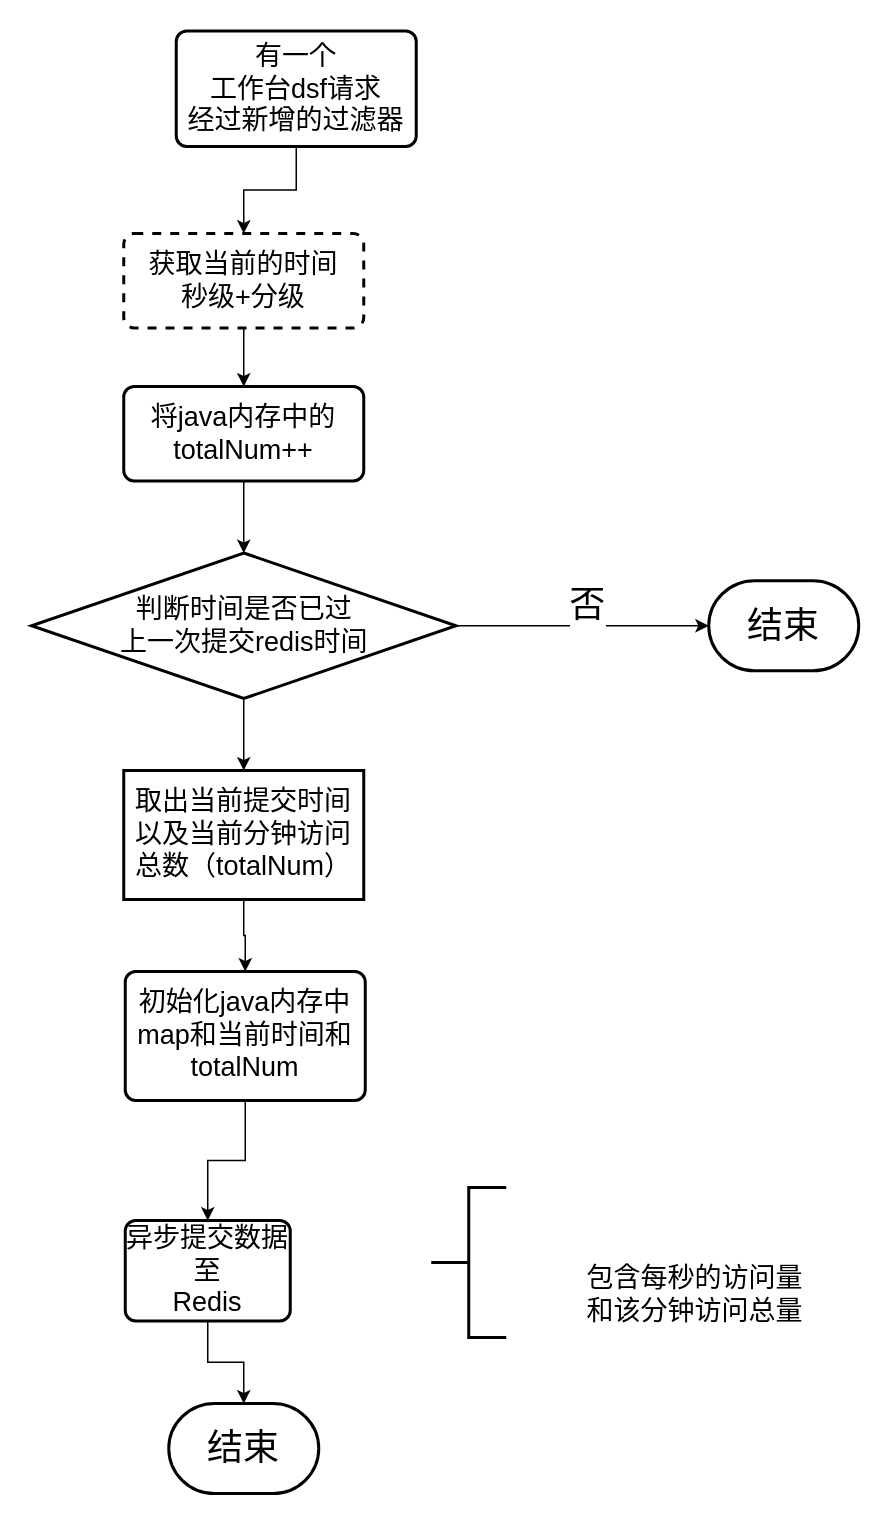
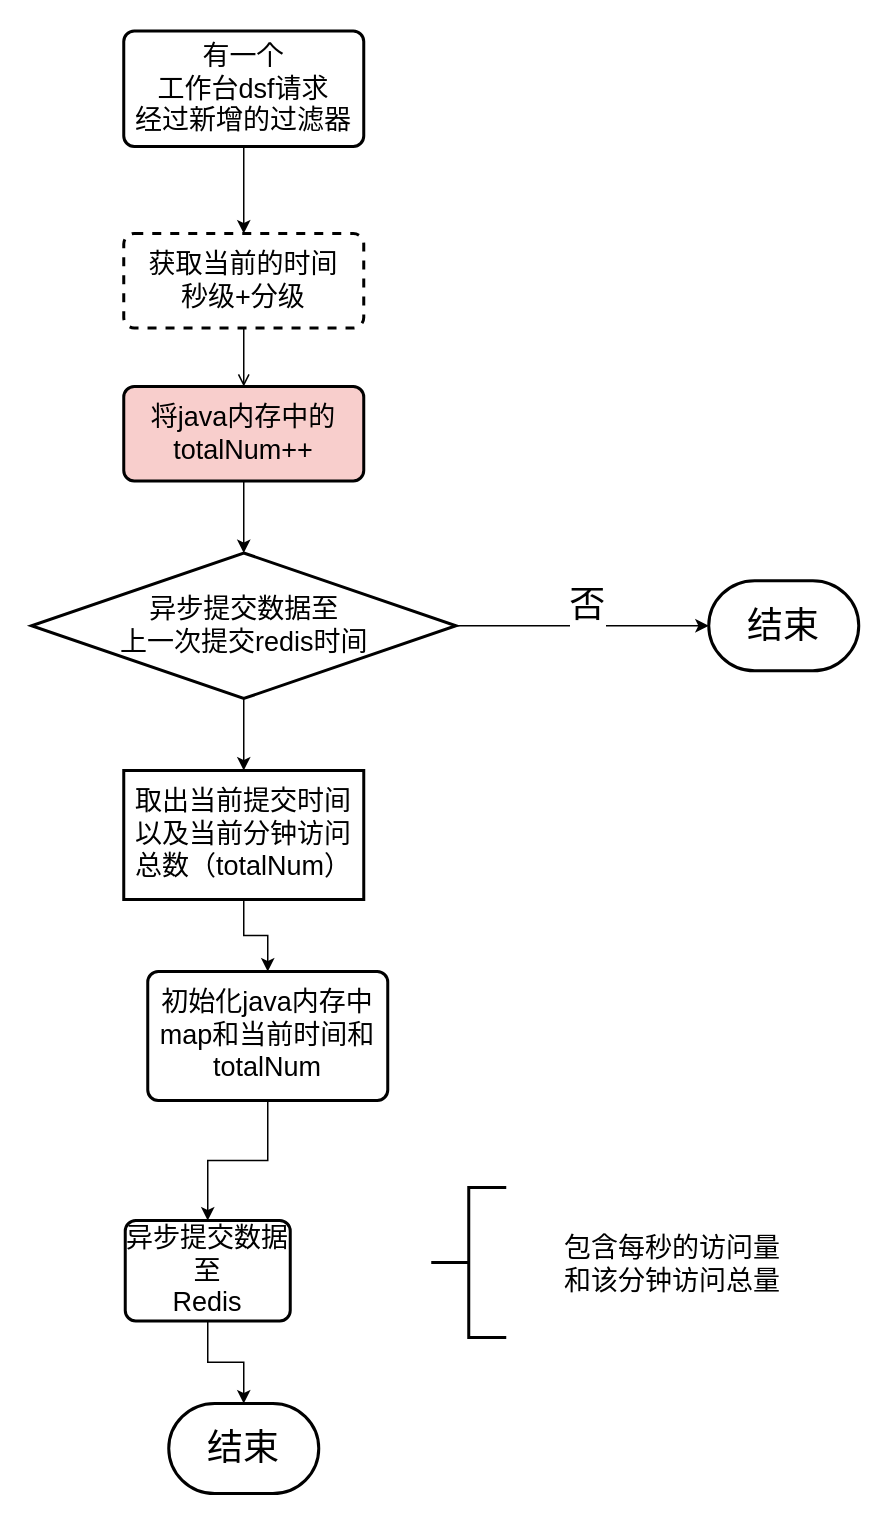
node "有一个 工作台dsf请求 经过新增的过滤器": moved (296, 89) -> (244, 89)
edge "获取当前的时间 秒级+分级" -> "将java内存中的 totalNum++": arrowhead classic -> open
node "将java内存中的 totalNum++": fillcolor #ffffff -> #f8cecc
node "判断时间是否已过 上一次提交redis时间": label "判断时间是否已过 上一次提交redis时间" -> "异步提交数据至 上一次提交redis时间"
node "初始化java内存中 map和当前时间和totalNum": moved (245, 1036) -> (268, 1036)
node "包含每秒的访问量和该分钟访问总量": moved (695, 1295) -> (673, 1265)
